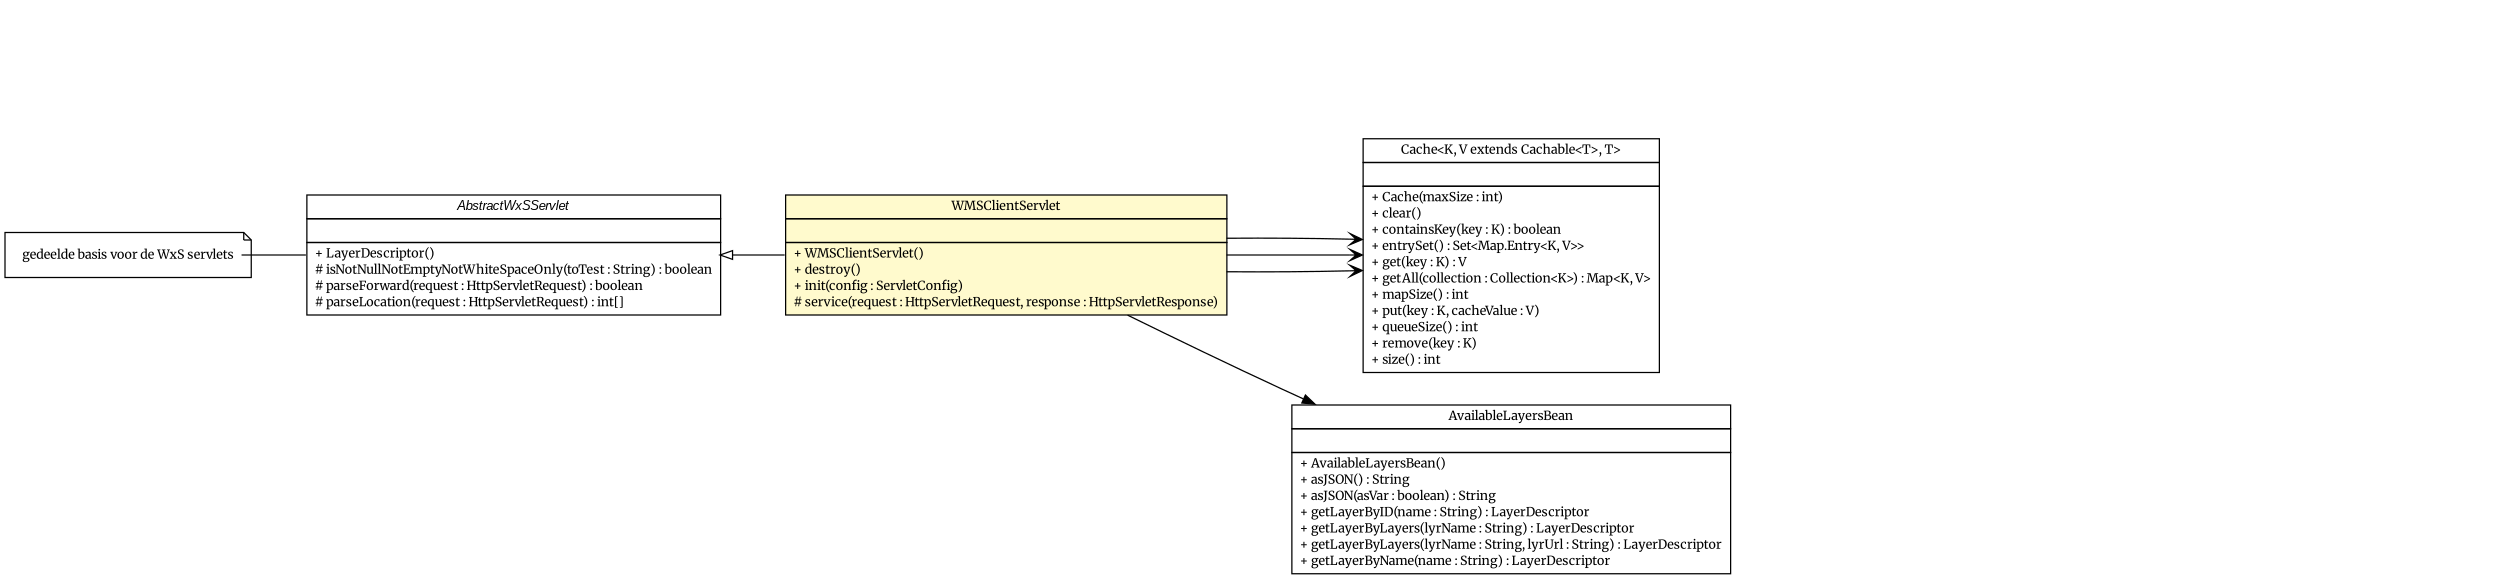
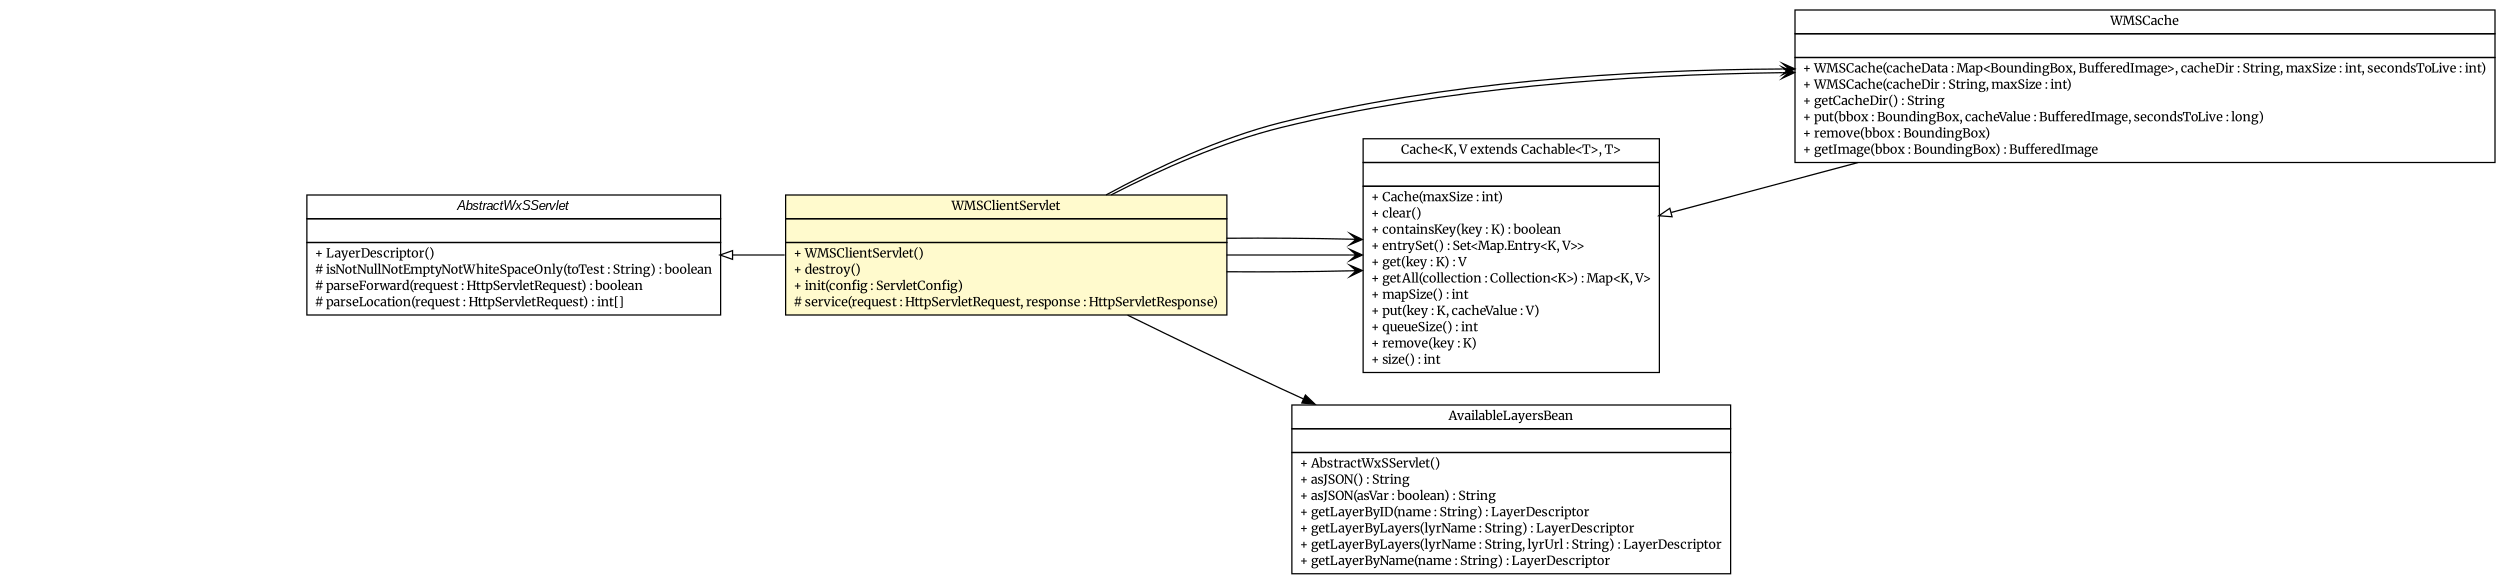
node "WMSCache": added
node "gedeelde basis voor de WxS servlets": removed
node "AvailableLayersBean": text "+ AvailableLayersBean()" -> "+ AbstractWxSServlet()"
